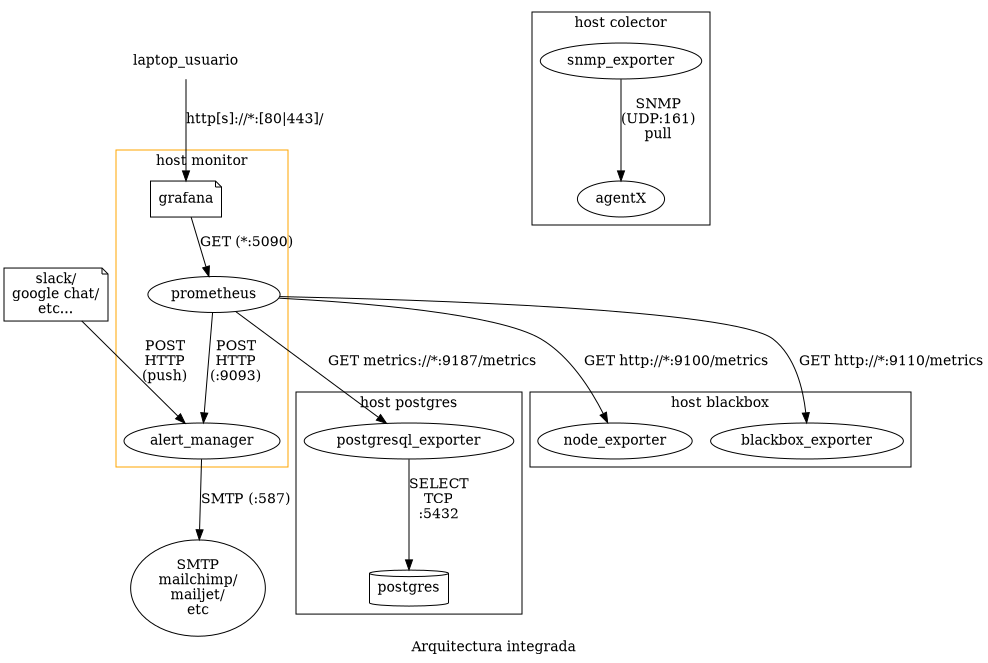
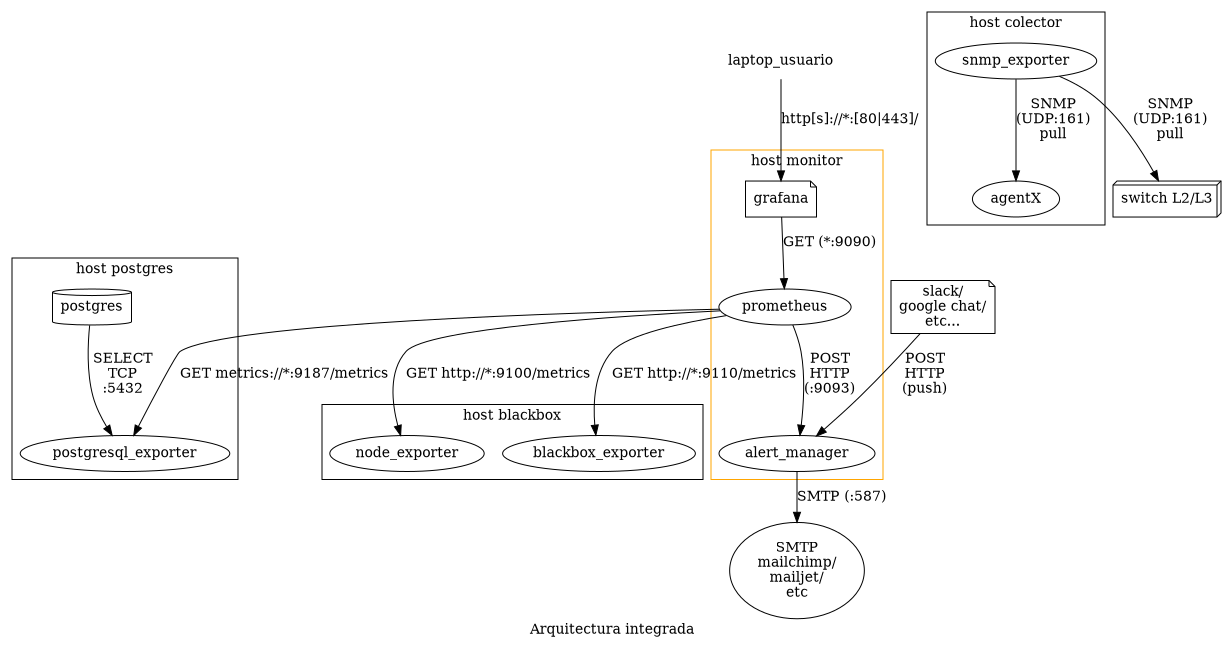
node "switch L2/L3": added
edge "grafana" -> "prometheus": label "GET (*:5090)" -> "GET (*:9090)"
edge "postgresql_exporter" -> "postgres": reversed
